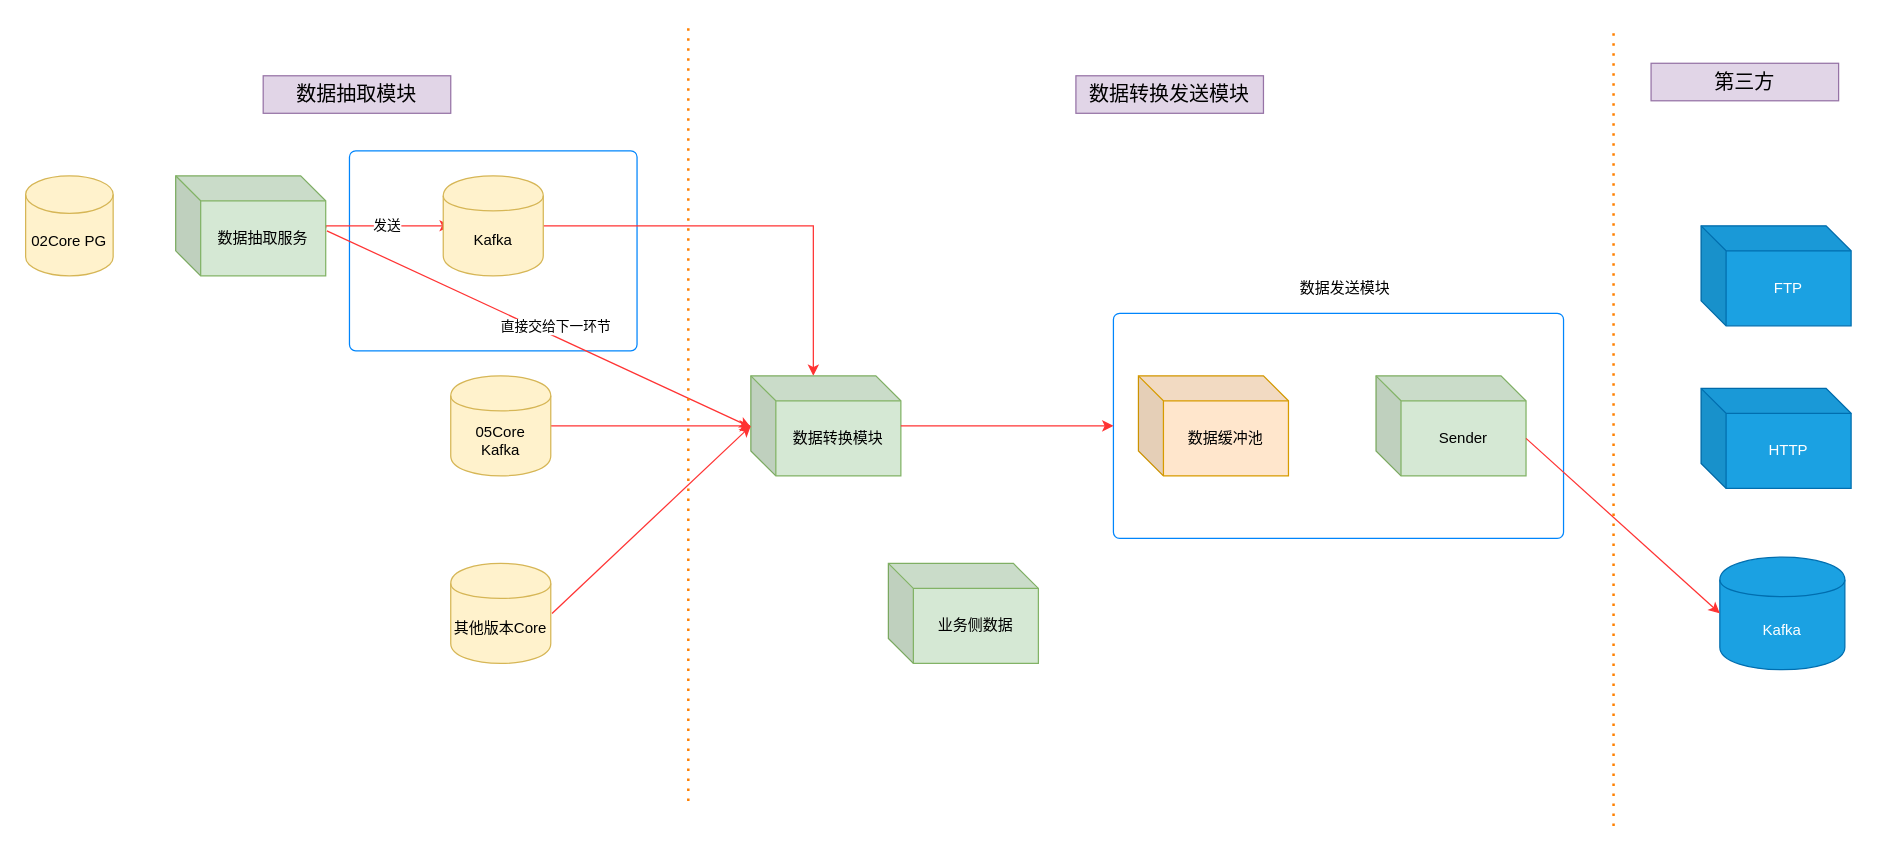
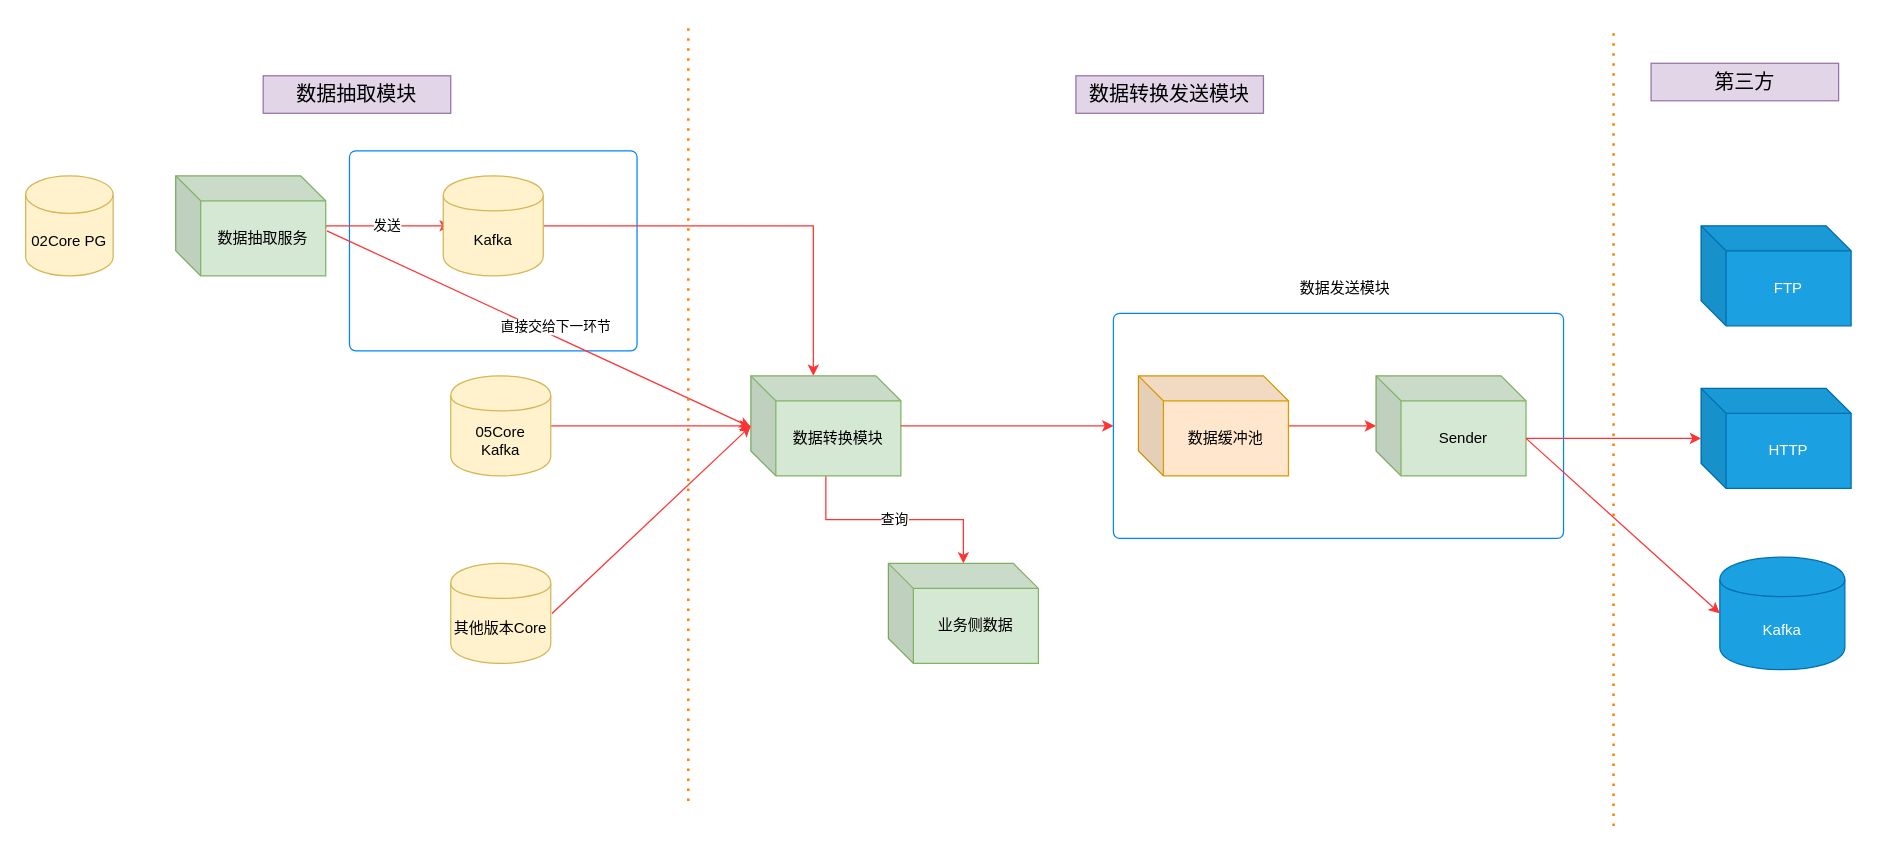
edge "数据缓冲池" -> "Sender": added
edge "Sender" -> "HTTP": added
edge "数据转换模块" -> "业务侧数据": added, label "查询"
